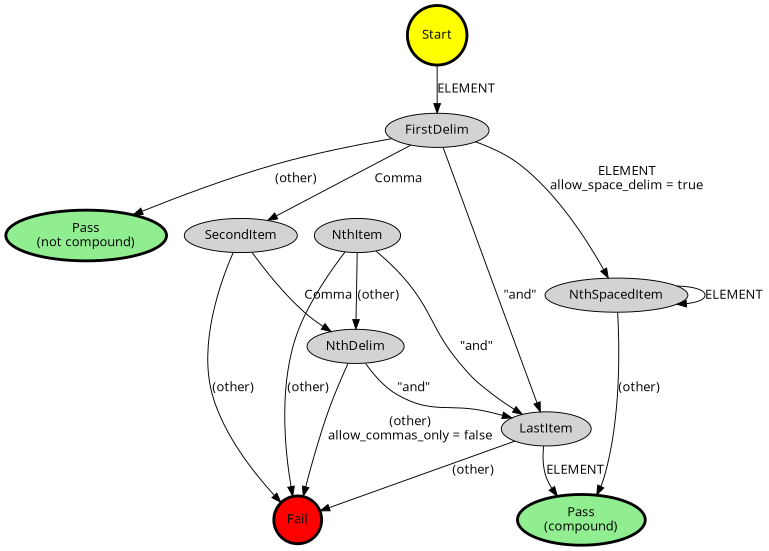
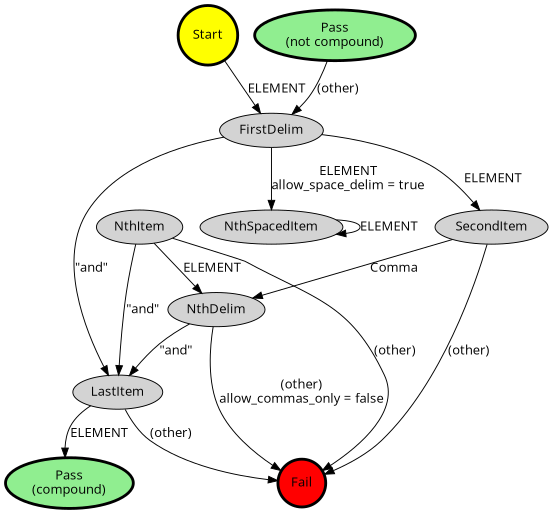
edge "FirstDelim" -> "Pass (not compound)": reversed
edge "FirstDelim" -> "SecondItem": label "Comma" -> "ELEMENT"
edge "NthItem" -> "NthDelim": label "(other)" -> "ELEMENT"
edge "NthSpacedItem" -> "Pass (compound)": removed, label "(other)"
